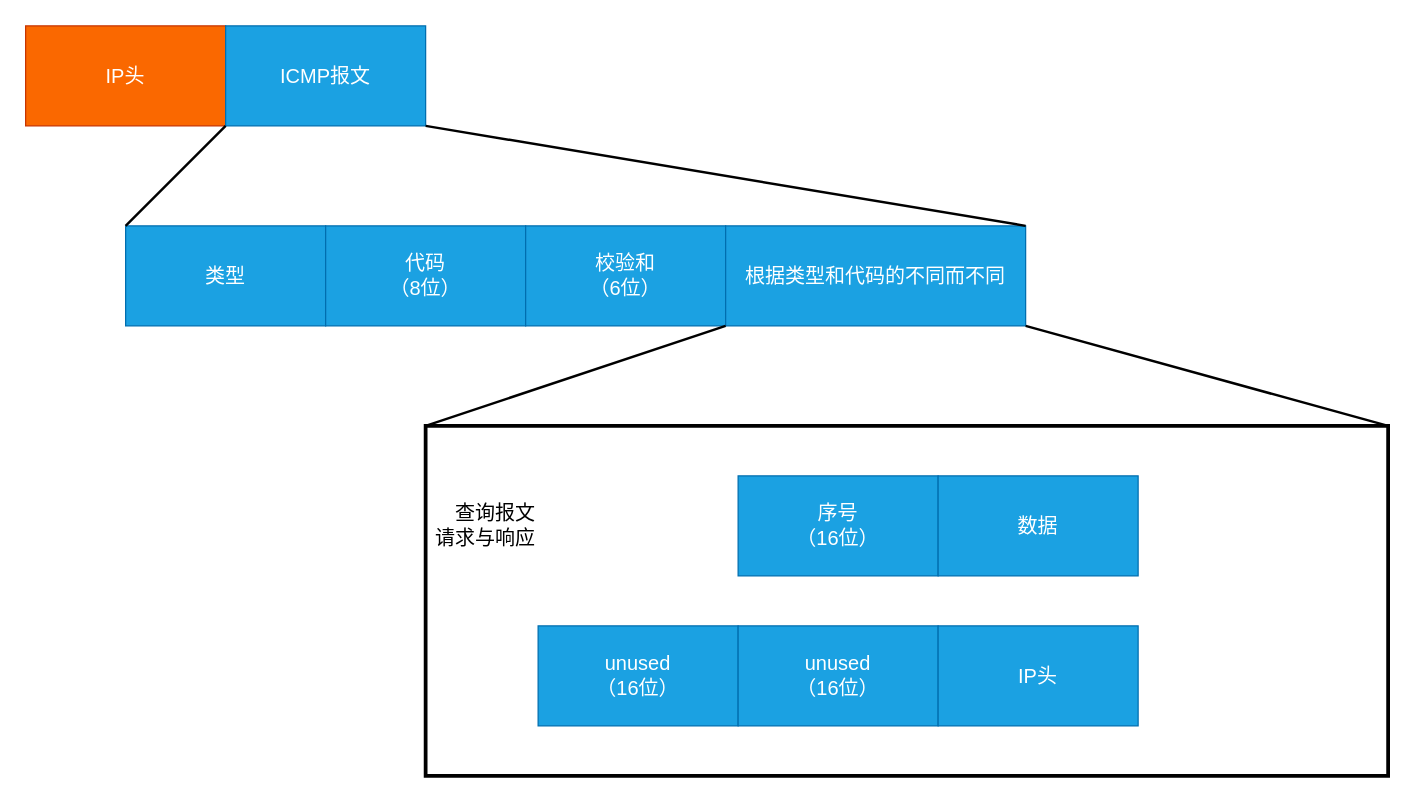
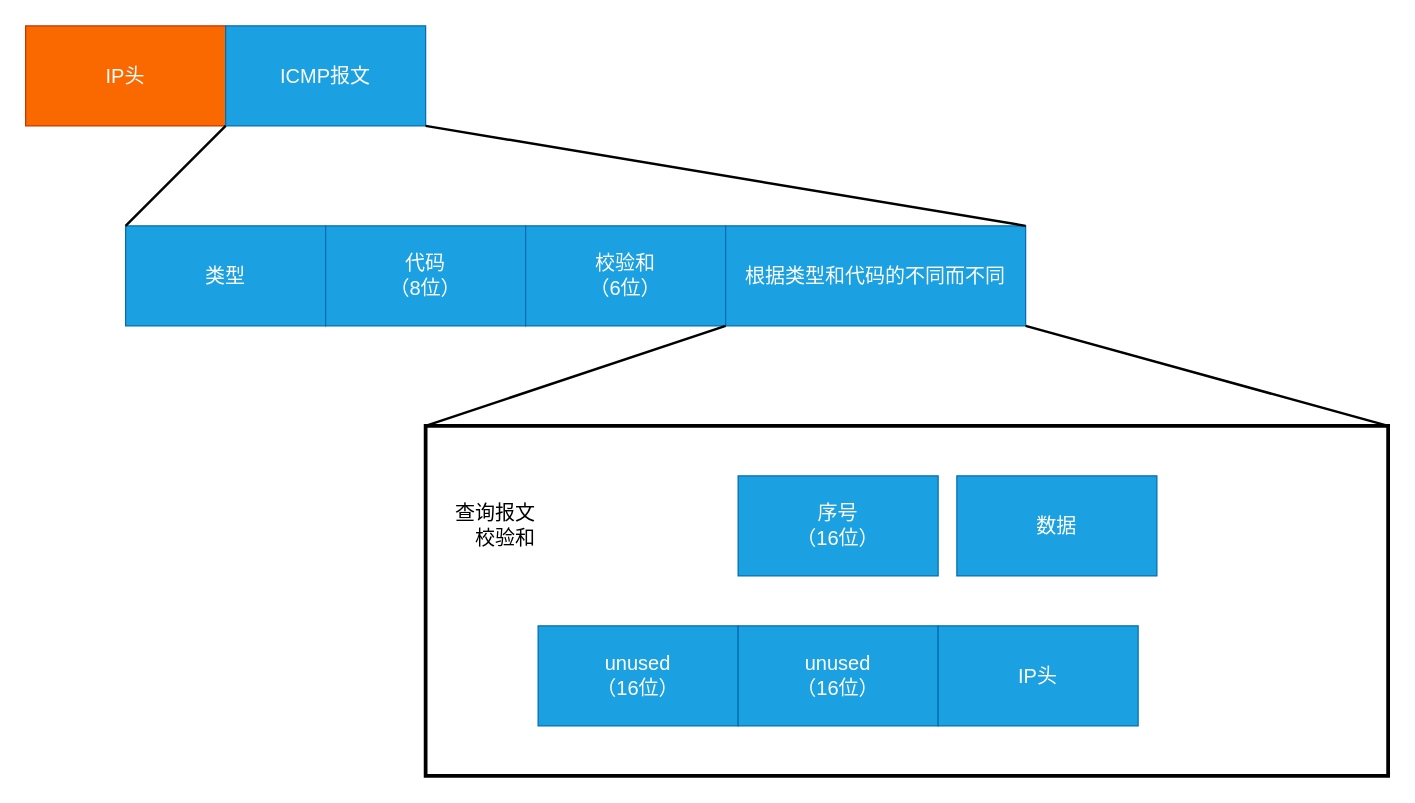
node "查询报文 请求与响应": label "查询报文 请求与响应" -> "查询报文 校验和"
node "数据": moved (1038, 526) -> (1057, 526)
